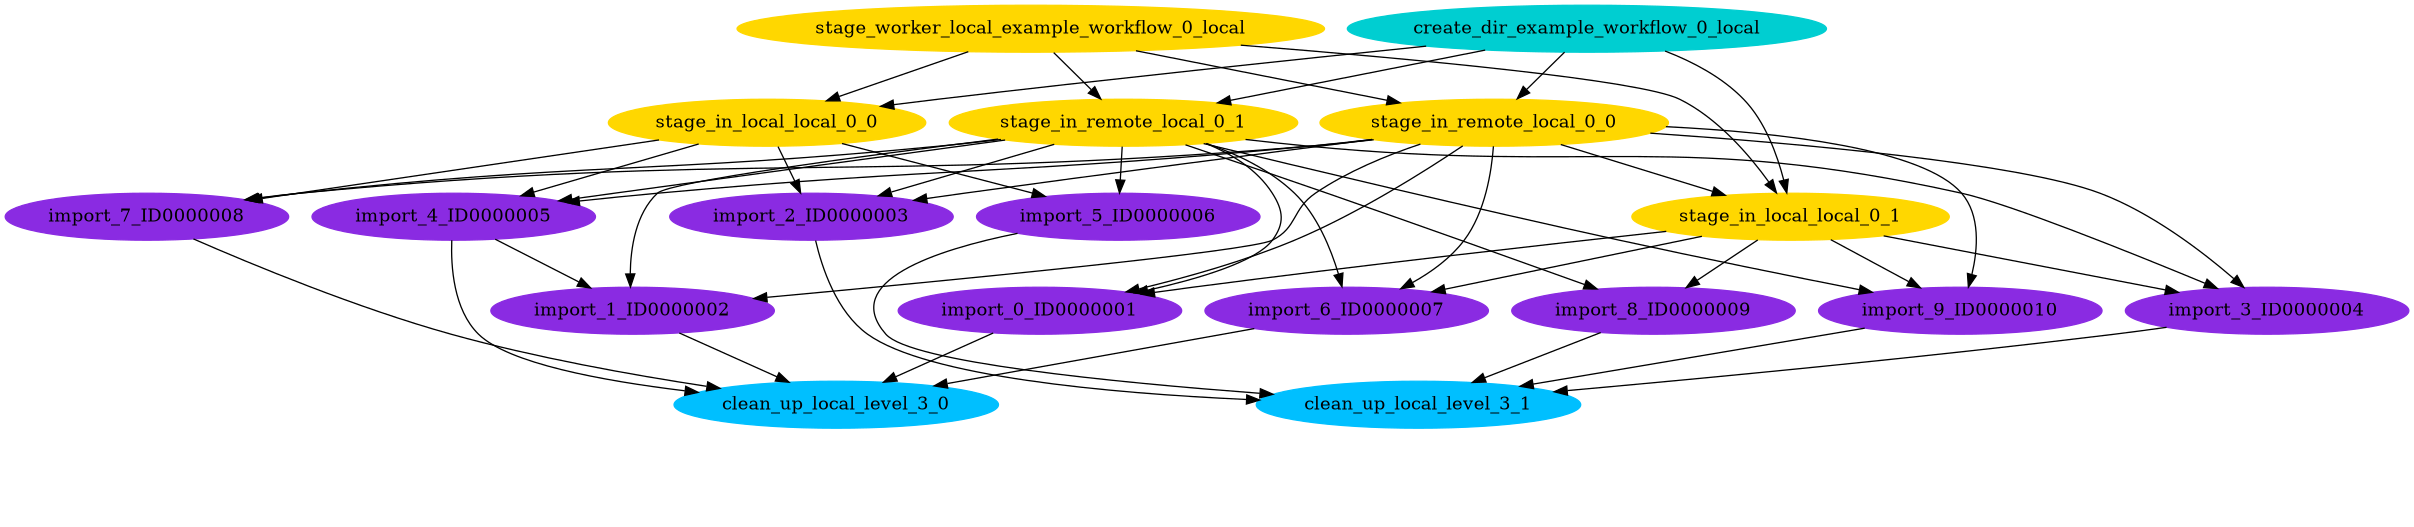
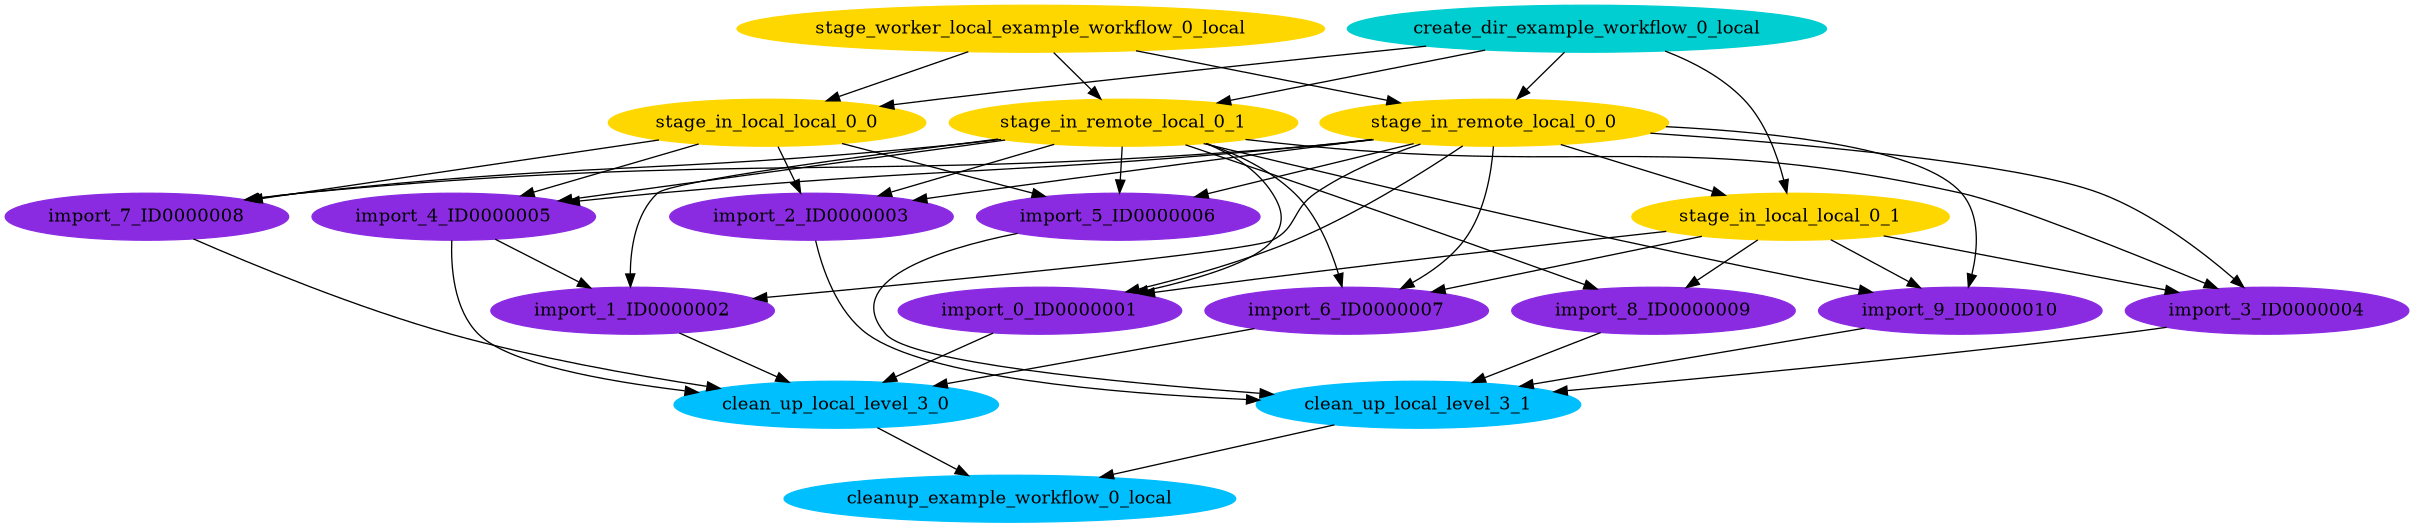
edge "stage_worker_local_example_workflow_0_local" -> "stage_in_local_local_0_1": removed
edge "stage_in_remote_local_0_0" -> "import_5_ID0000006": added
node "cleanup_example_workflow_0_local": added
